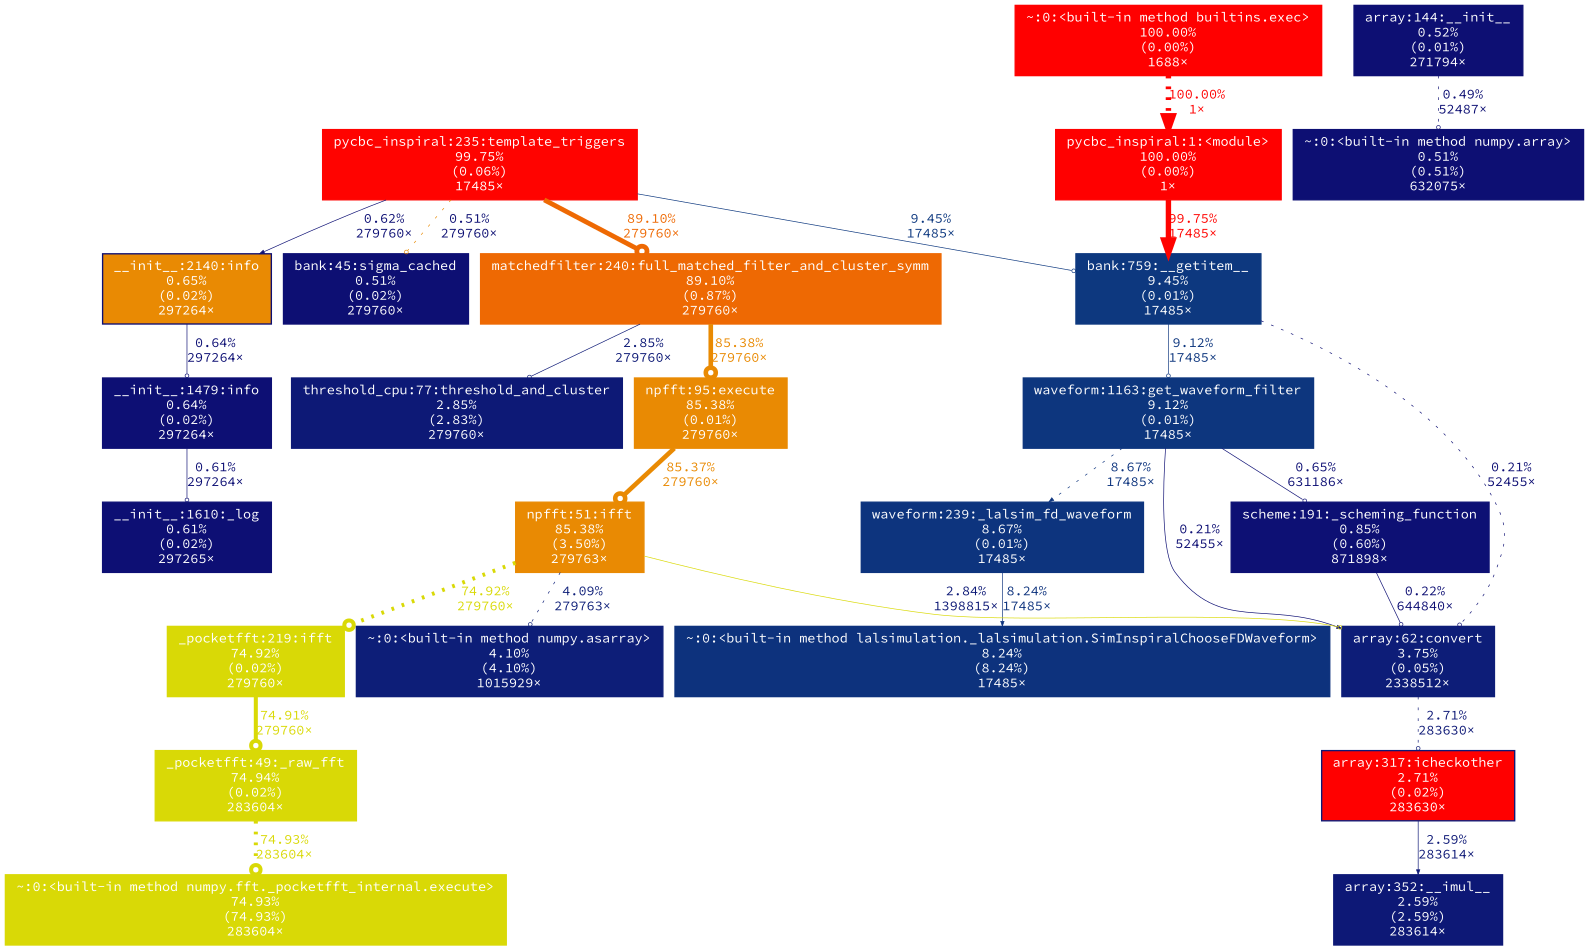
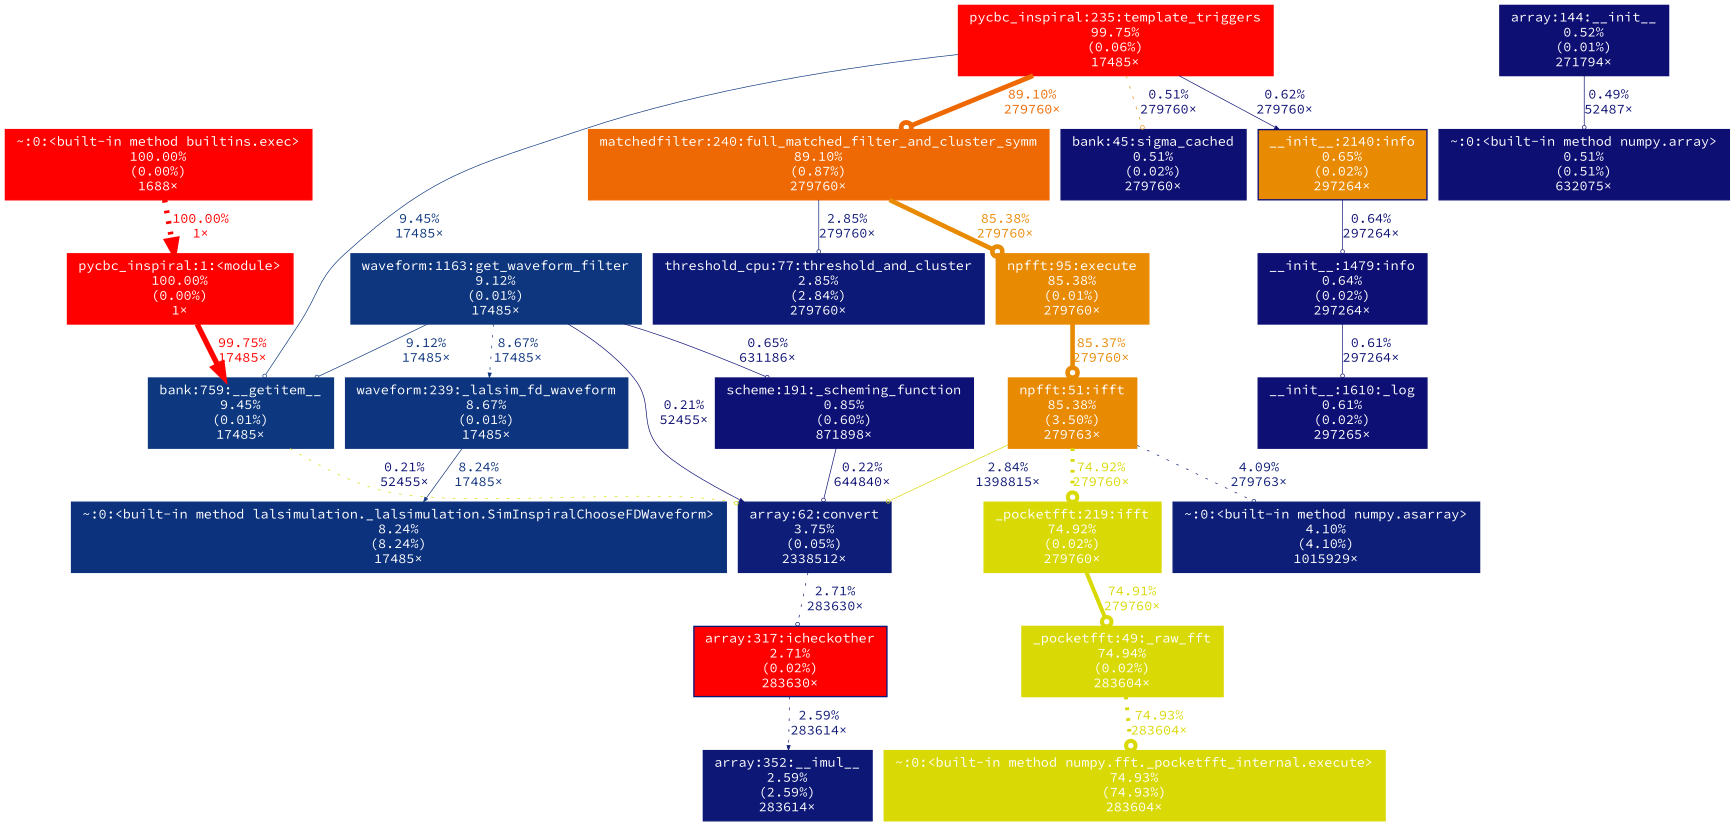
edge "array:144:__init__ 0.52% (0.01%) 271794×" -> "~:0:<built-in method numpy.array> 0.51% (0.51%) 632075×": style dotted -> bold
edge "bank:759:__getitem__ 9.45% (0.01%) 17485×" -> "waveform:1163:get_waveform_filter 9.12% (0.01%) 17485×": reversed
node "threshold_cpu:77:threshold_and_cluster 2.85% (2.83%) 279760×": label "threshold_cpu:77:threshold_and_cluster 2.85% (2.83%) 279760×" -> "threshold_cpu:77:threshold_and_cluster 2.85% (2.84%) 279760×"
edge "bank:759:__getitem__ 9.45% (0.01%) 17485×" -> "array:62:convert 3.75% (0.05%) 2338512×": color #0d0e73 -> #d9d906
edge "array:317:icheckother 2.71% (0.02%) 283630×" -> "array:352:__imul__ 2.59% (2.59%) 283614×": style solid -> dotted
